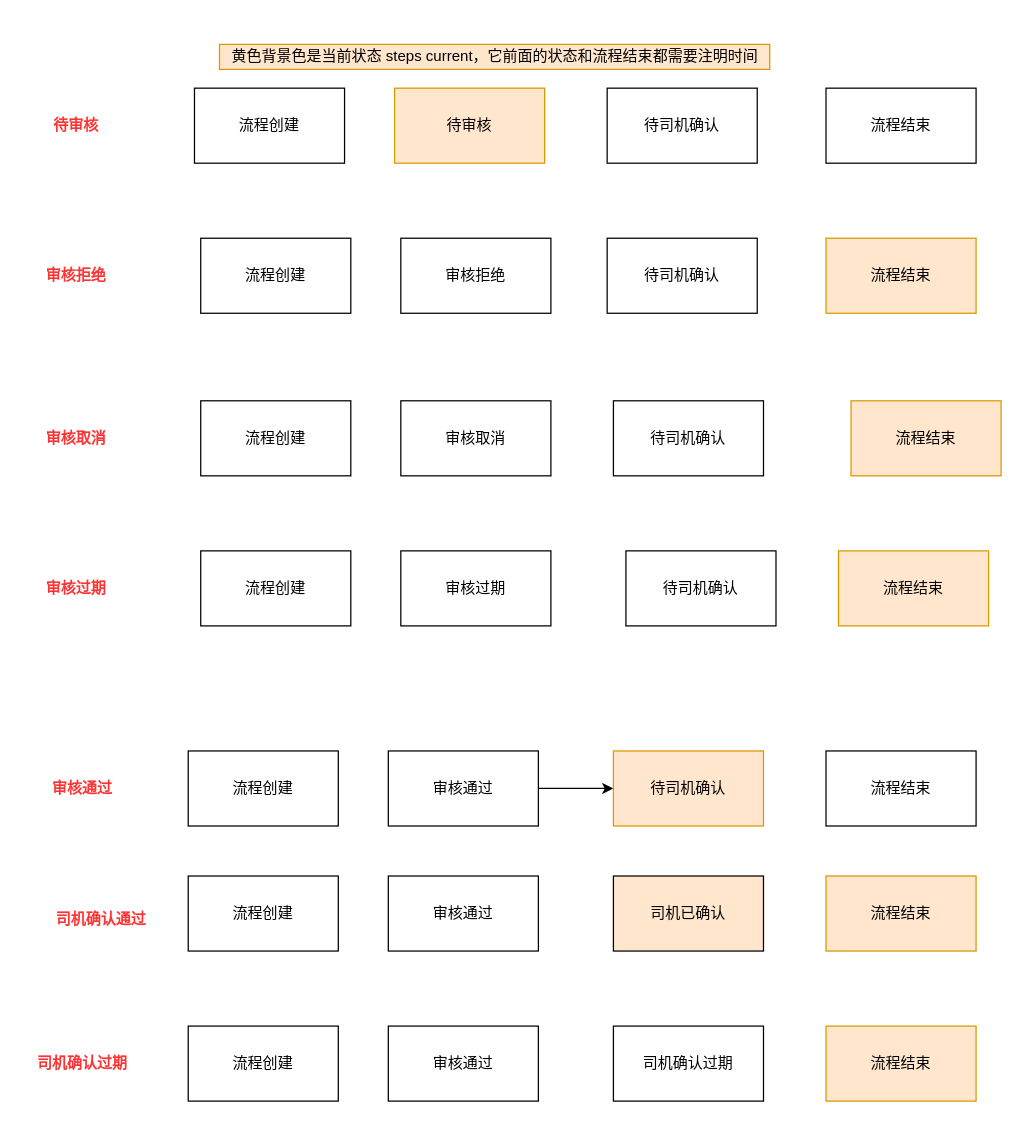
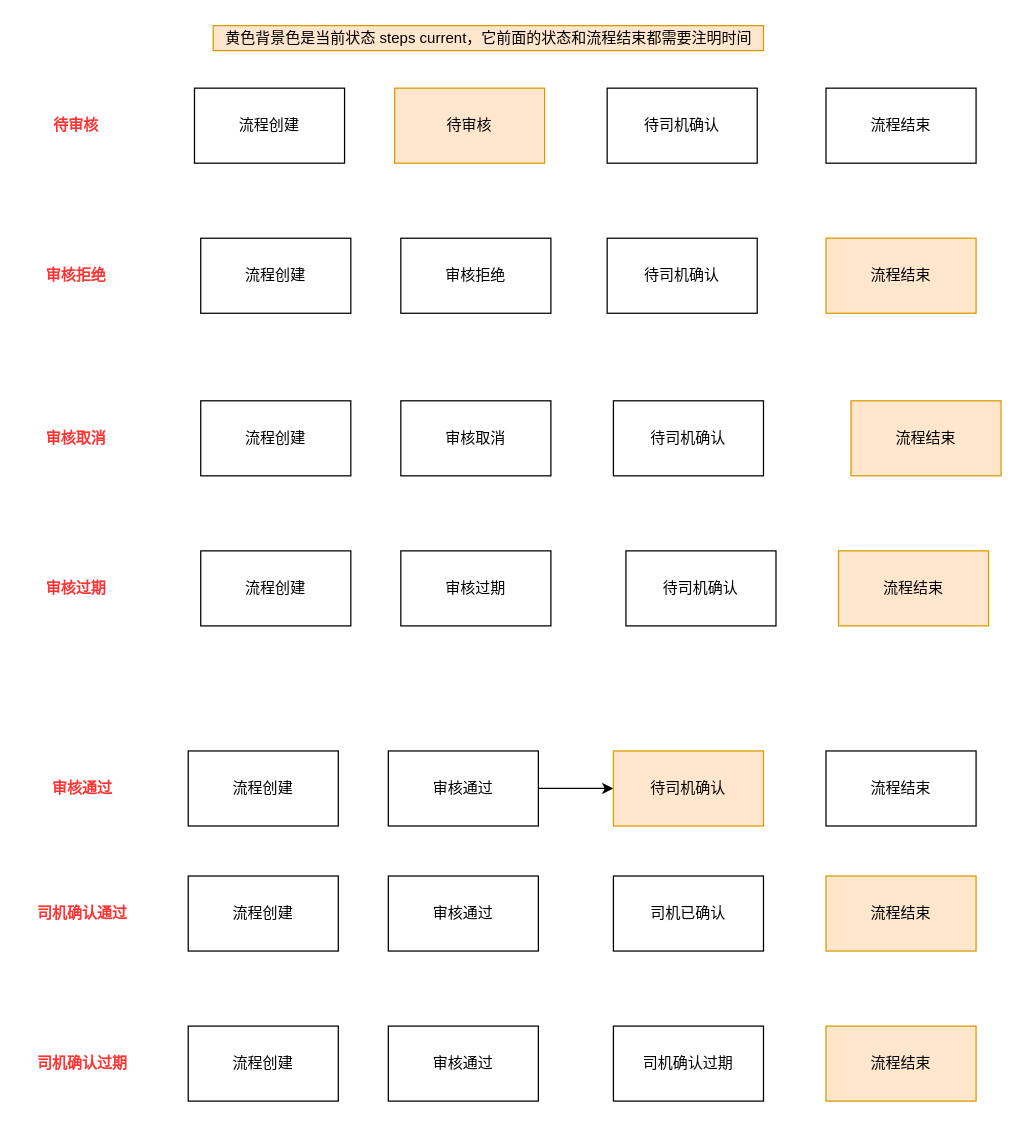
node "黄色背景色是当前状态 steps current，它前面的状态和流程结束都需要注明时间": moved (494, 57) -> (488, 38)
node "司机已确认": fillcolor #ffe6cc -> #ffffff
node "司机确认通过": moved (101, 919) -> (82, 913)
